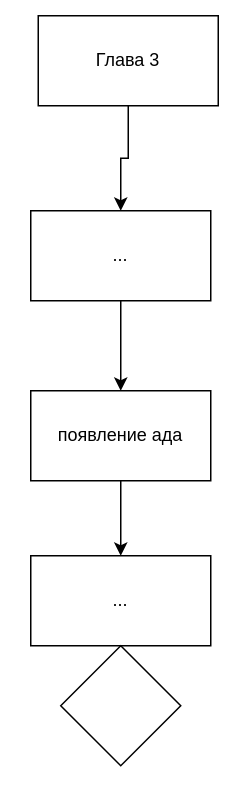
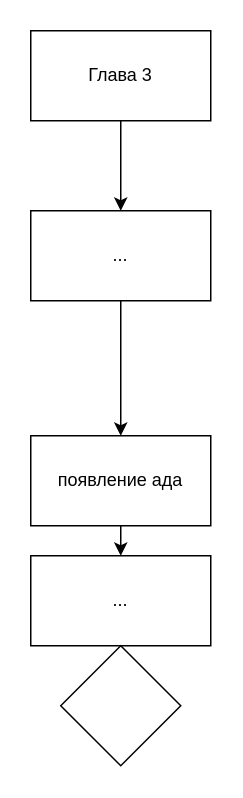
node "Глава 3": moved (128, 61) -> (121, 76)
node "появление ада": moved (121, 436) -> (121, 481)
